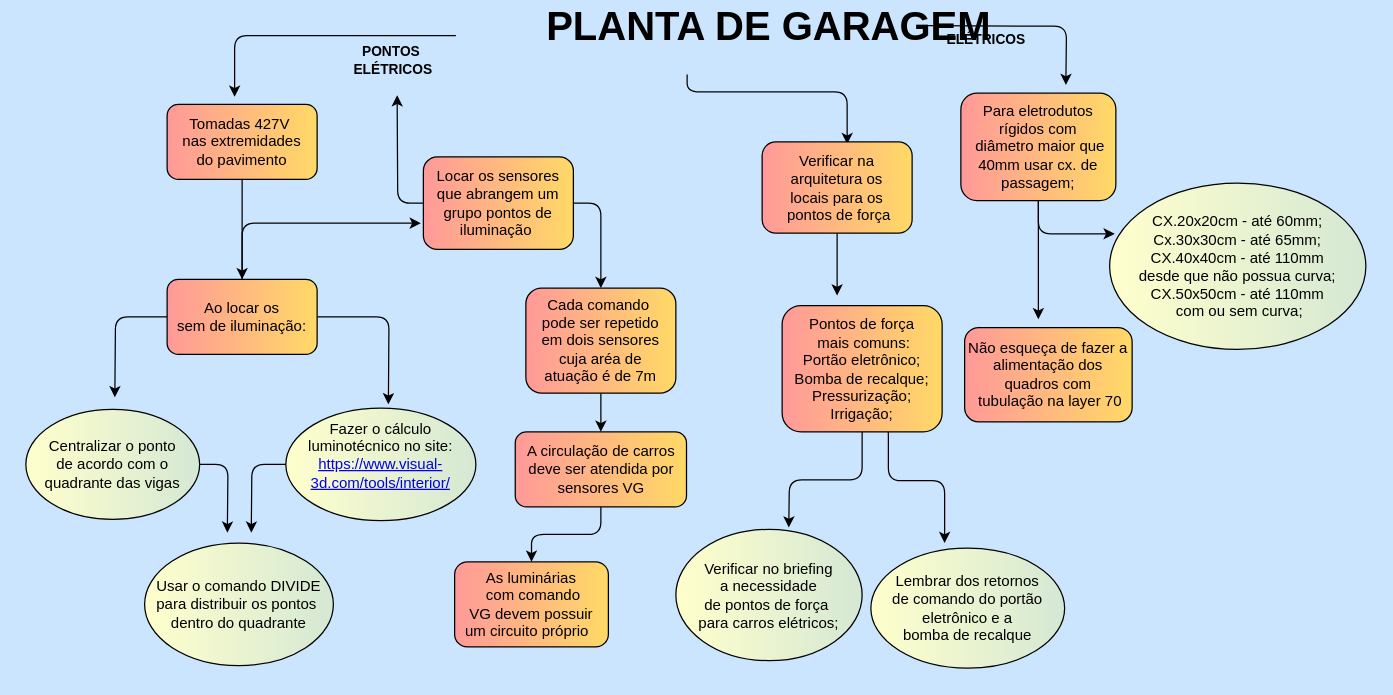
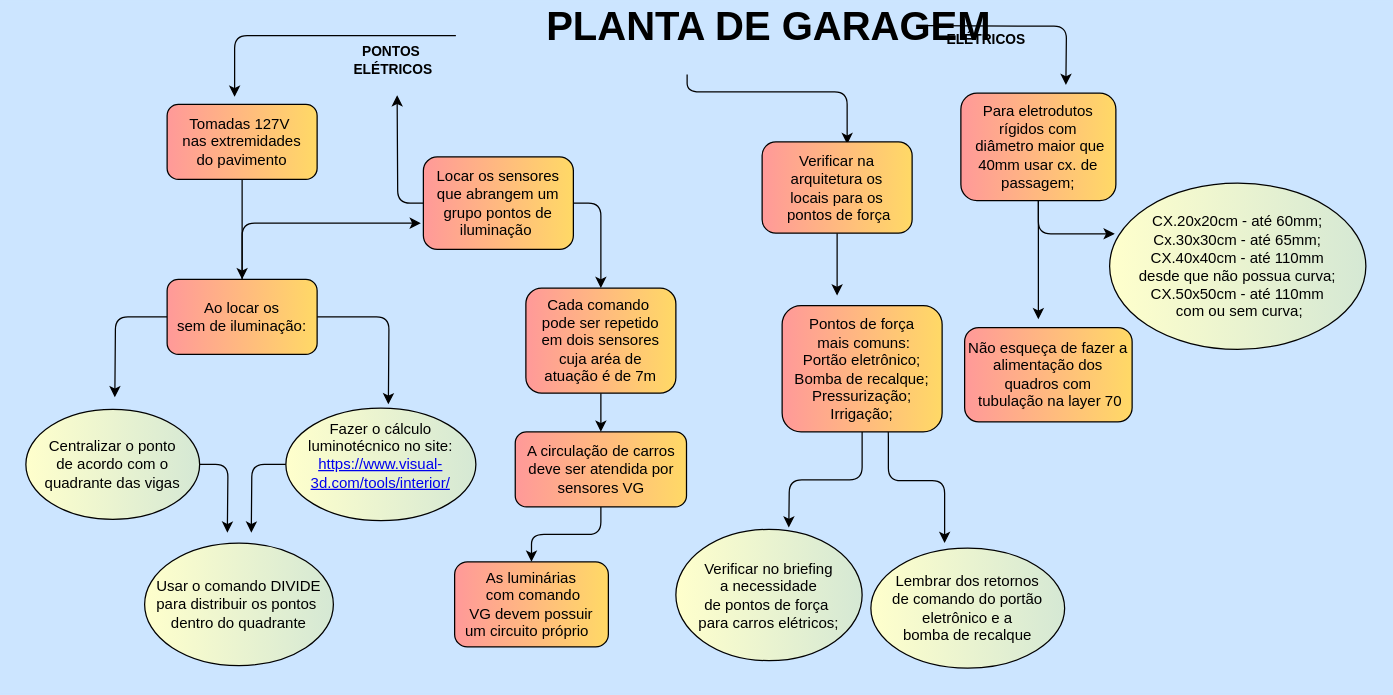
node "Tomadas 427V nas extremidades do pavimento": label "Tomadas 427V nas extremidades do pavimento" -> "Tomadas 127V nas extremidades do pavimento"
